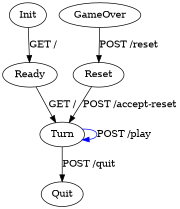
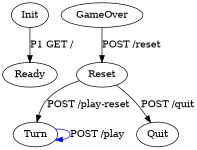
edge "Init" -> "Ready": label "GET /" -> "P1 GET /"
edge "Ready" -> "Turn": removed, label "GET /"
edge "Reset" -> "Turn": label "POST /accept-reset" -> "POST /play-reset"
edge "Turn" -> "Quit": now "Reset" -> "Quit"
